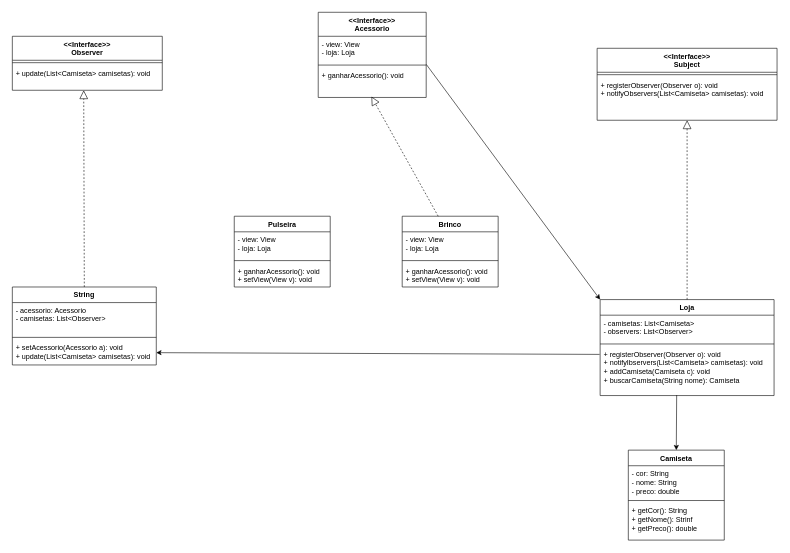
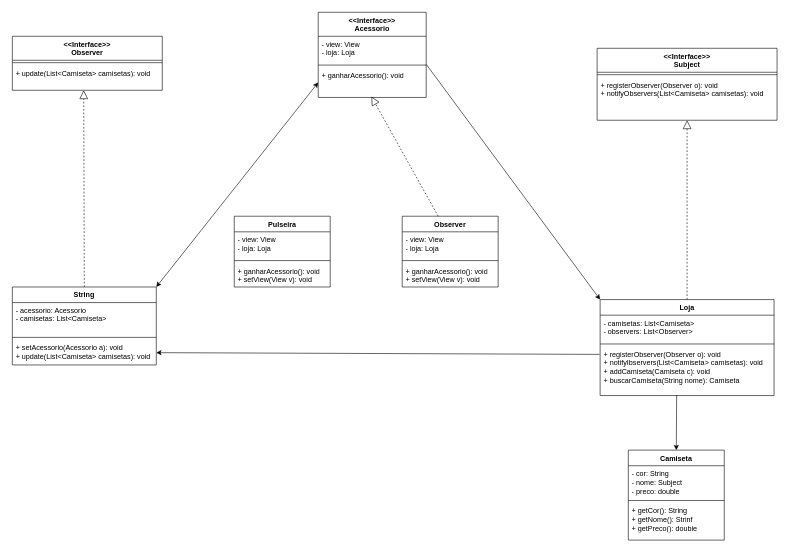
edge "+ ganharAcessorio(): void" -- "String": added
node "Brinco": label "Brinco" -> "Observer"
node "- acessorio: Acessorio - camisetas: List<Observer>": label "- acessorio: Acessorio - camisetas: List<Observer>" -> "- acessorio: Acessorio - camisetas: List<Camiseta>"
node "- cor: String - nome: String - preco: double": label "- cor: String - nome: String - preco: double" -> "- cor: String - nome: Subject - preco: double"
